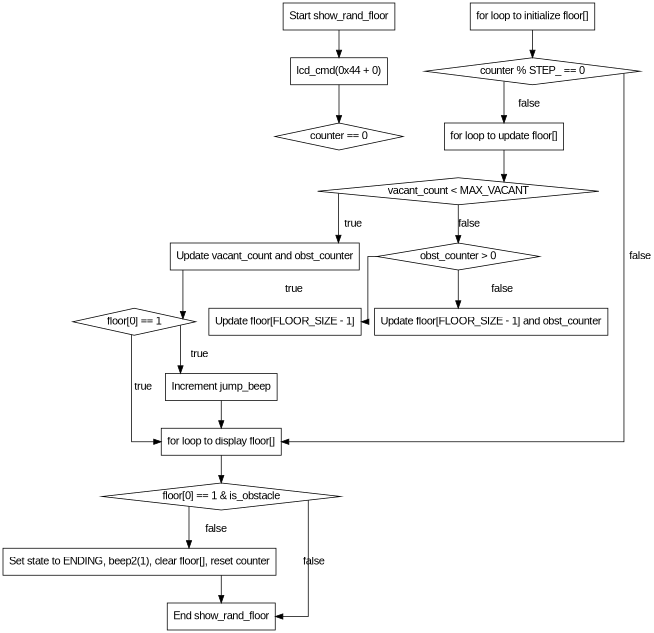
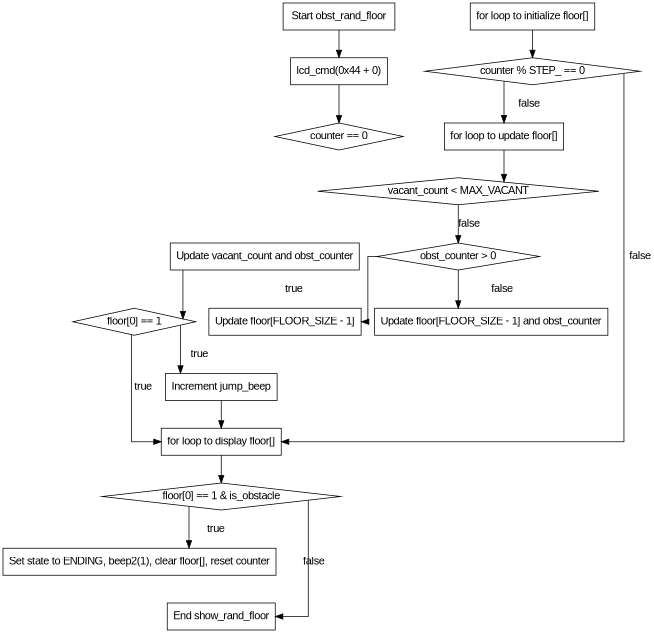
node "Start show_rand_floor": label "Start show_rand_floor" -> "Start obst_rand_floor"
edge "vacant_count < MAX_VACANT" -> "Update vacant_count and obst_counter": removed, label "true"
edge "floor[0] == 1 & is_obstacle" -> "Set state to ENDING, beep2(1), clear floor[], reset counter": label "false" -> "true"
edge "Set state to ENDING, beep2(1), clear floor[], reset counter" -> "End show_rand_floor": removed
